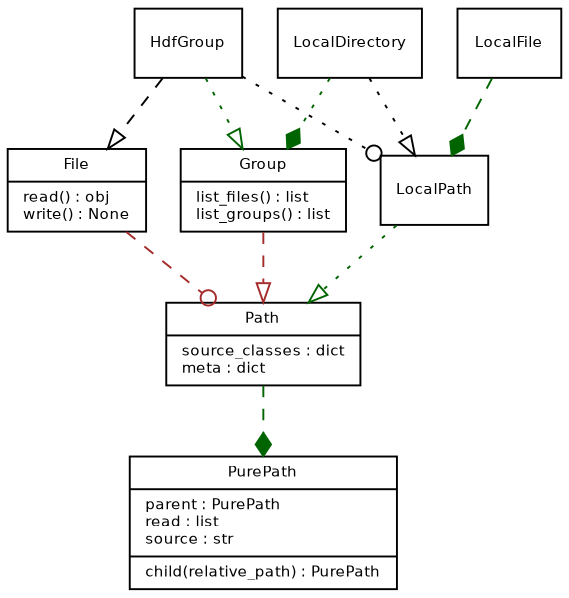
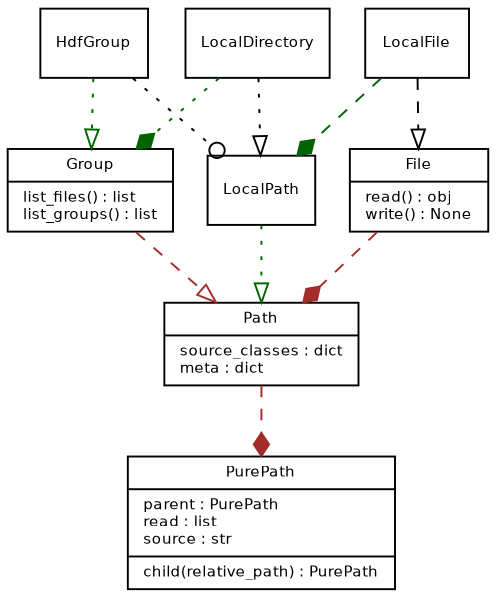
edge "HdfGroup" -> "File": now "LocalFile" -> "File"
edge "File" -> "Path": arrowhead odot -> diamond
edge "Path" -> "PurePath": color darkgreen -> brown
